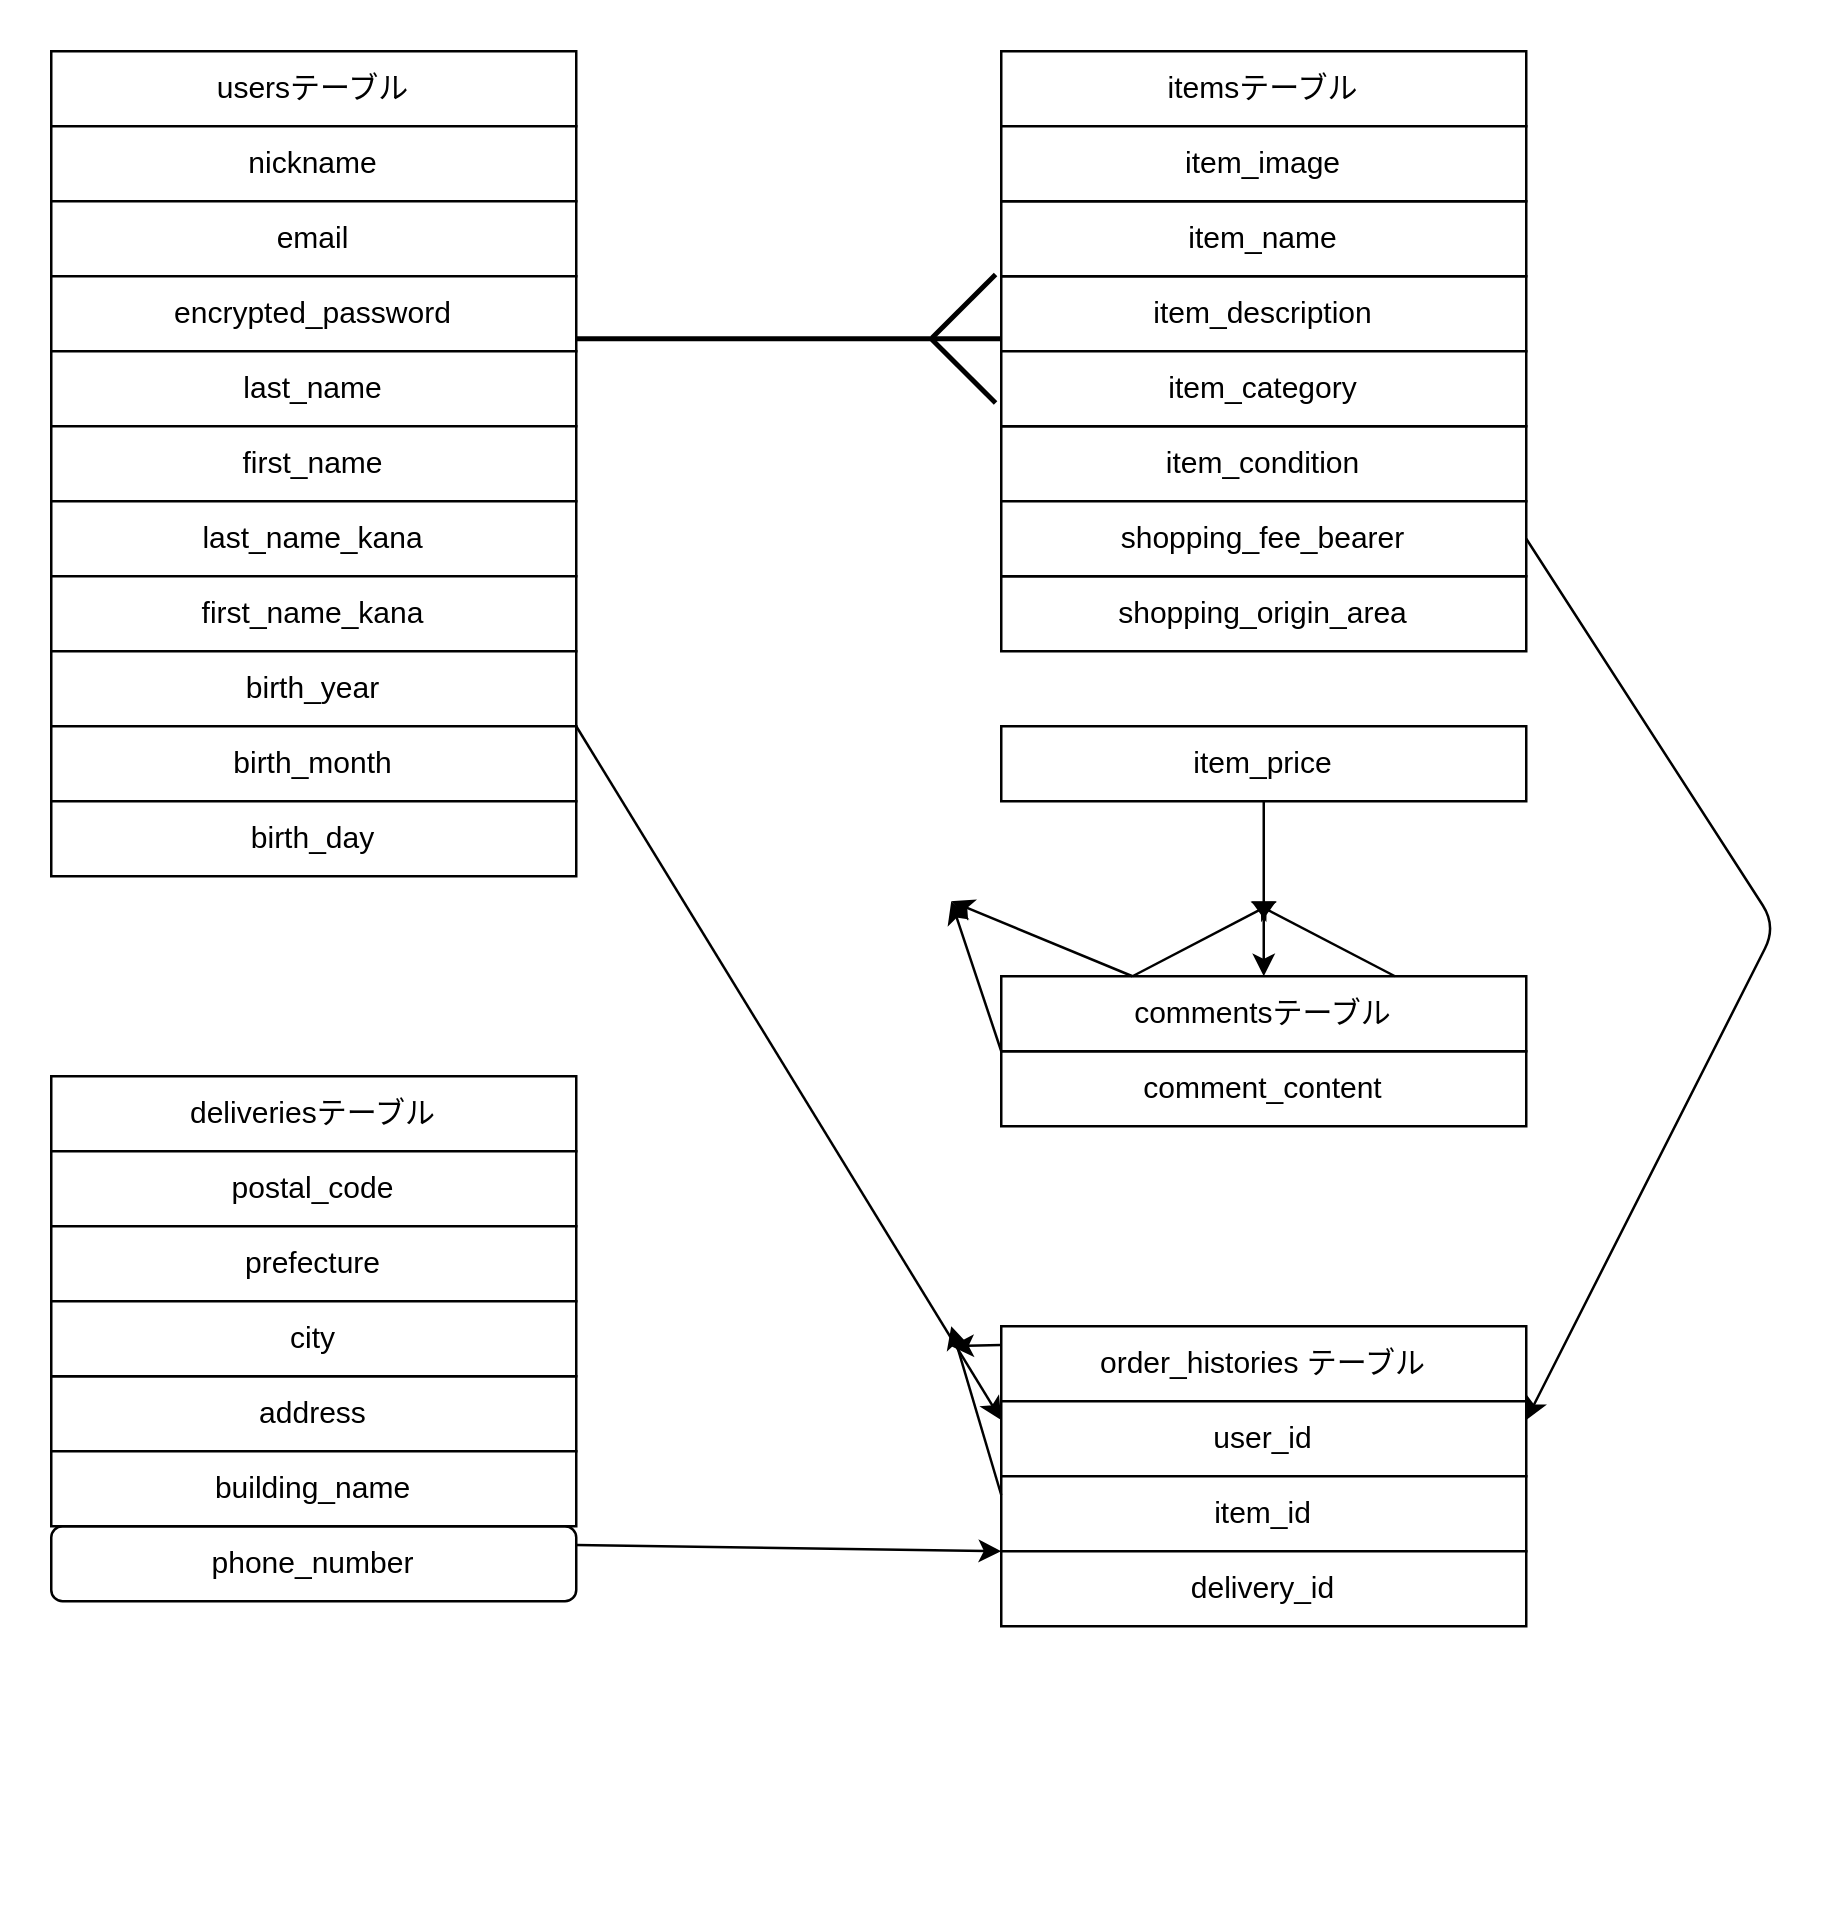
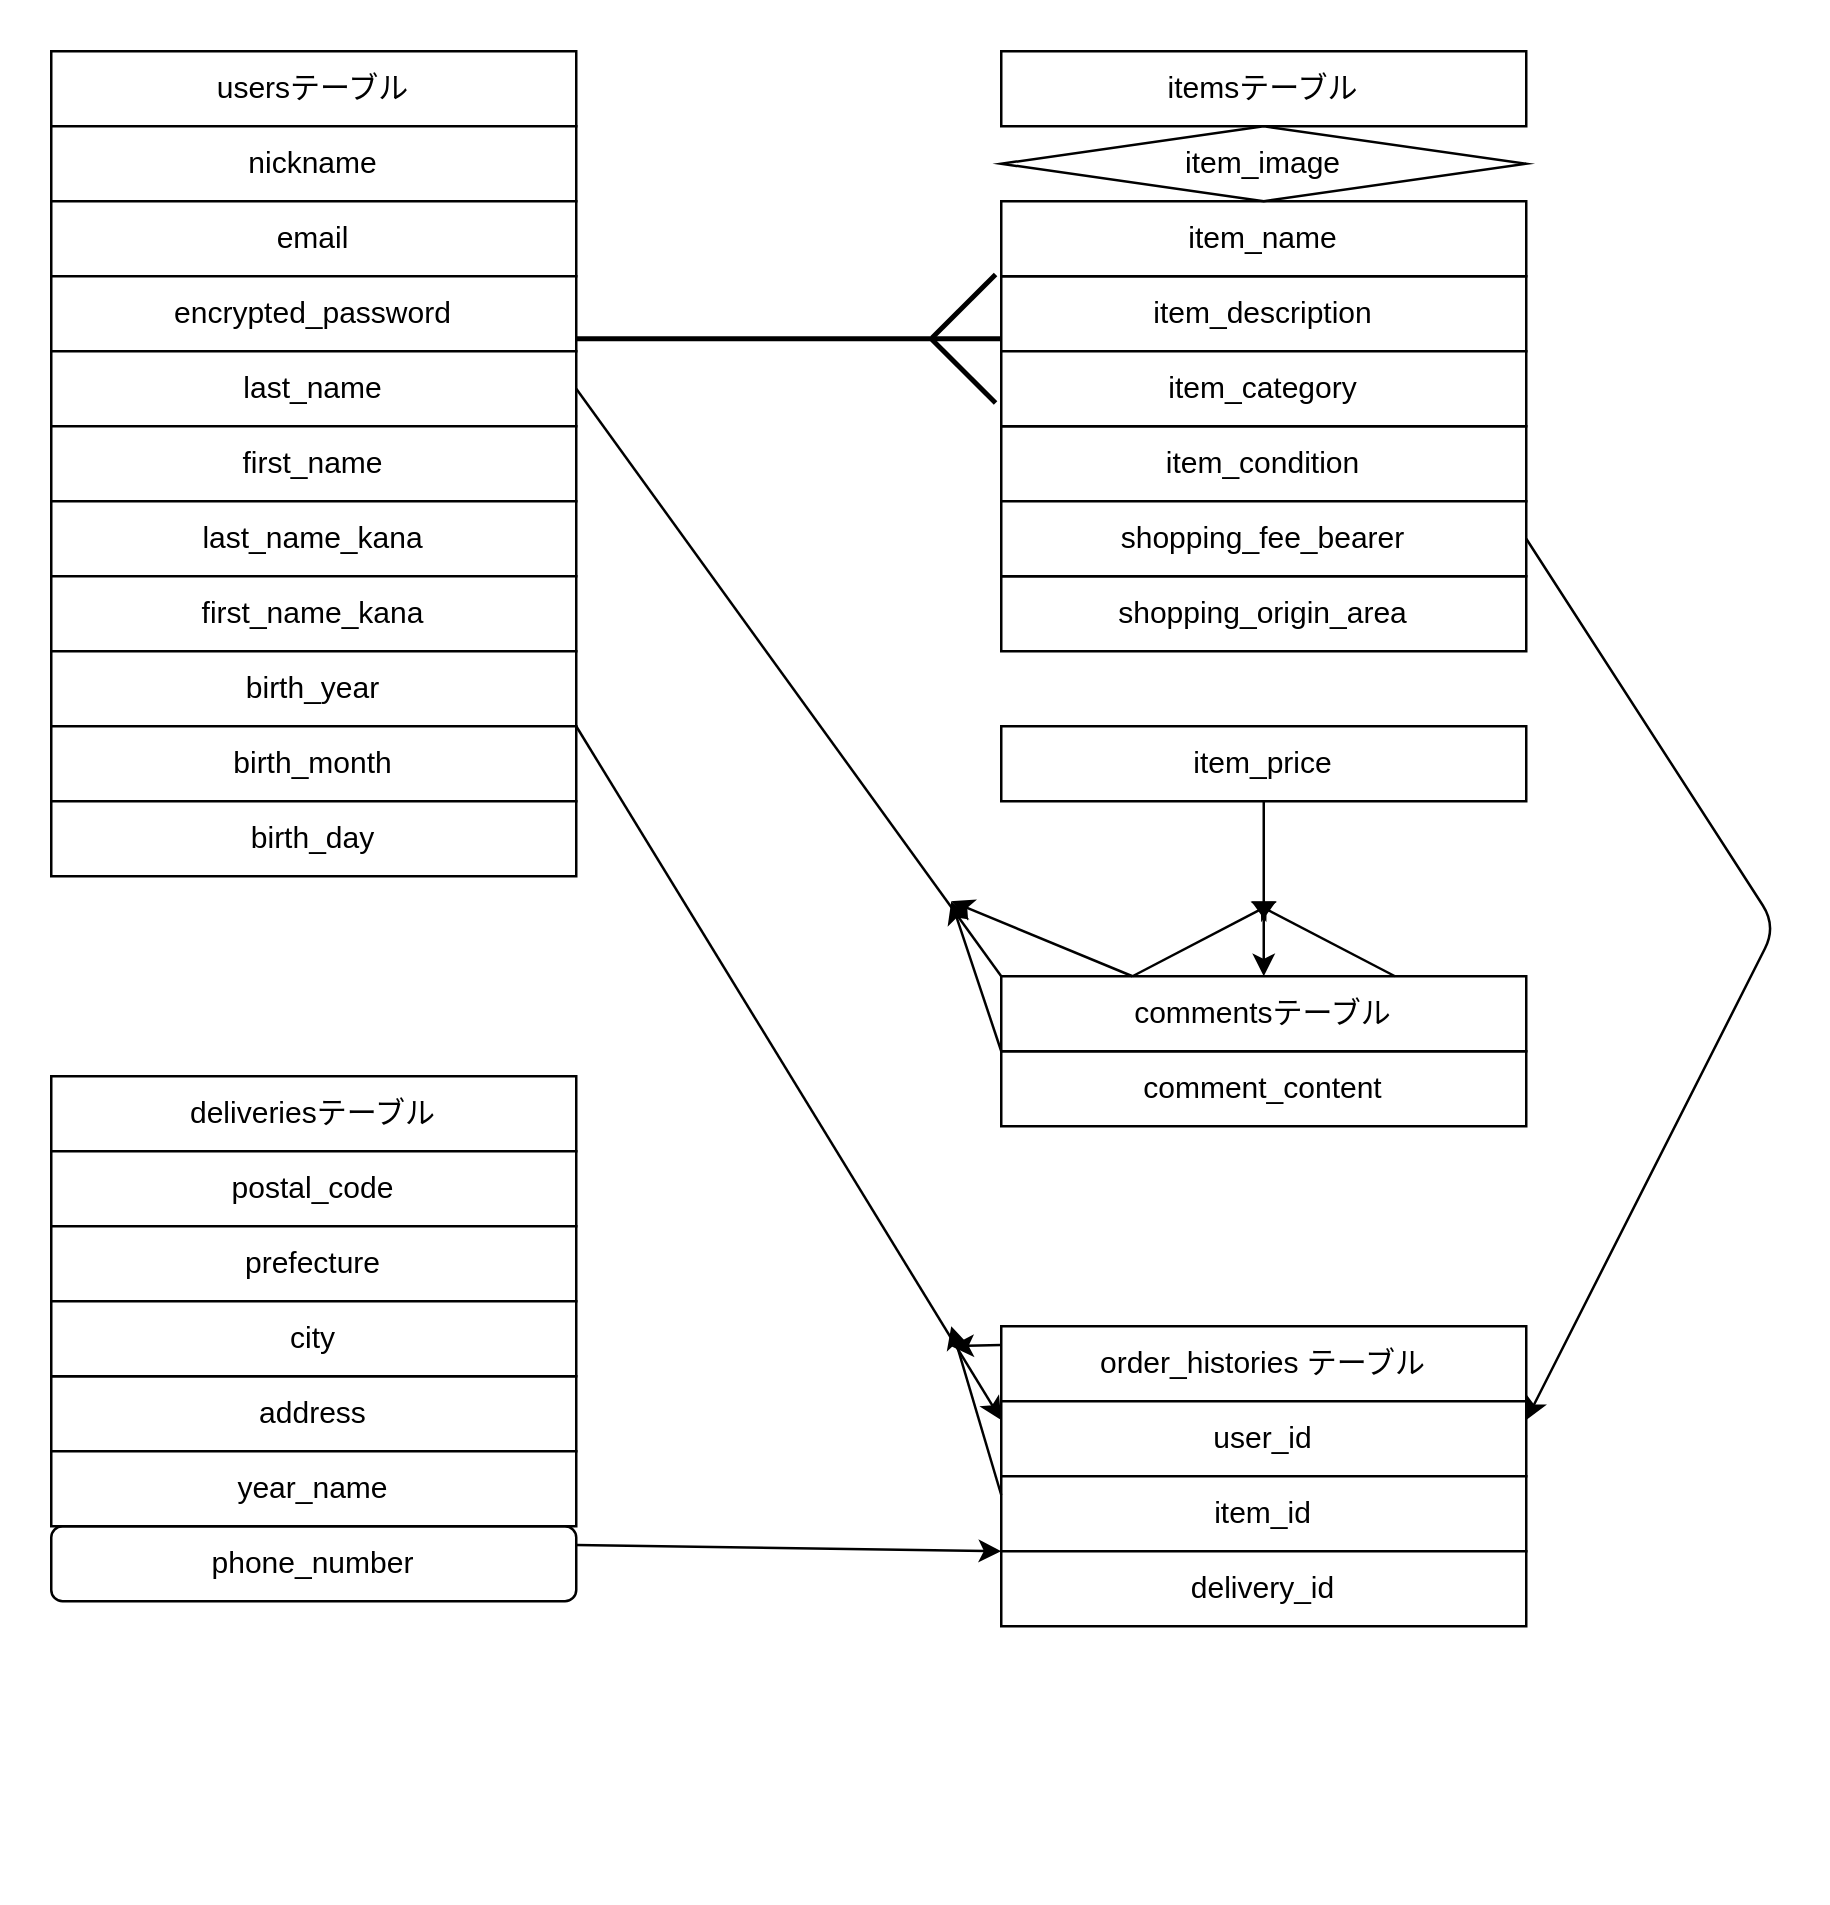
node "item_image": shape rectangle -> diamond
edge "last_name" -- "commentsテーブル": added
node "building_name": label "building_name" -> "year_name"
